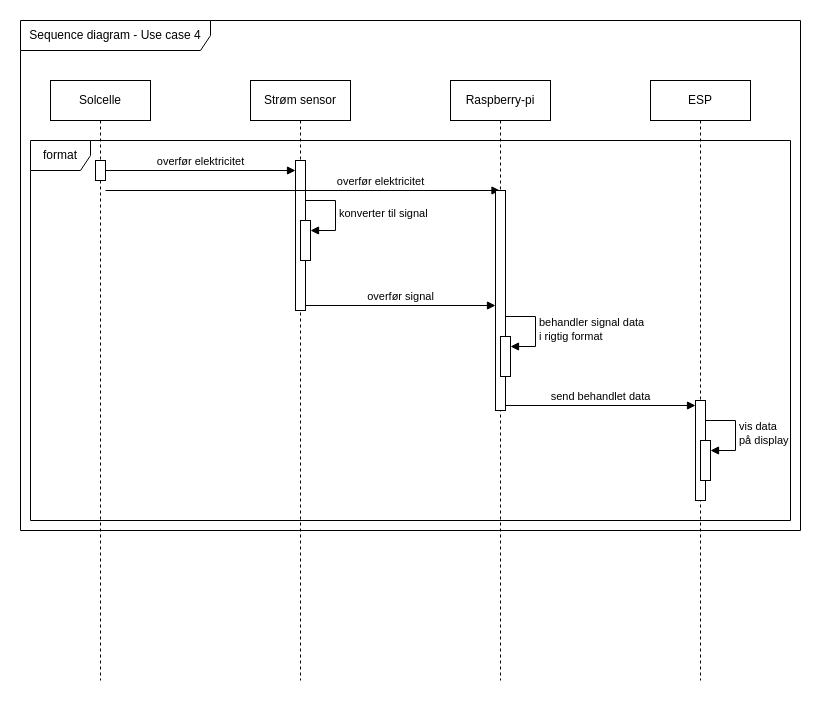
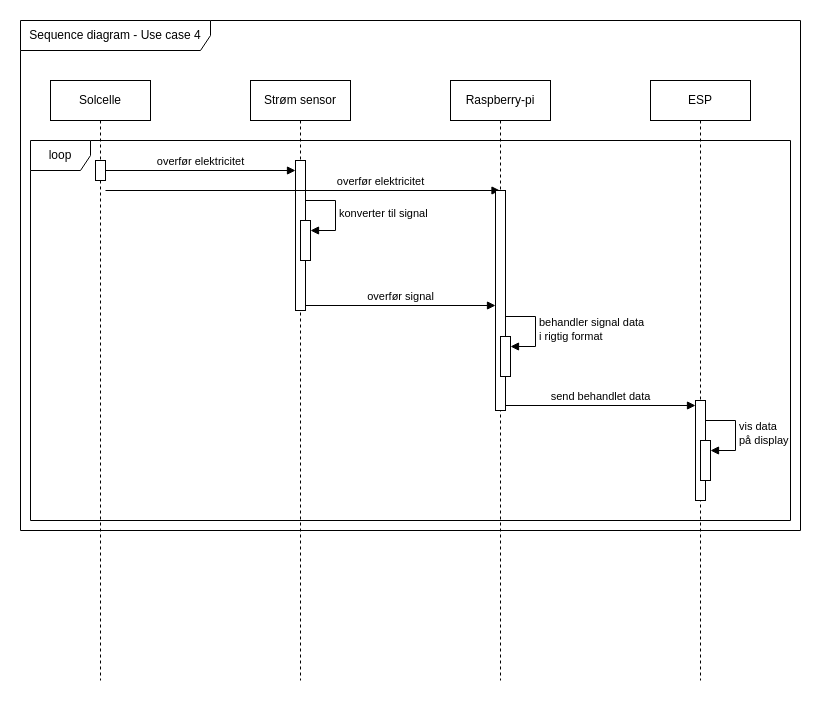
node "format": label "format" -> "loop"
